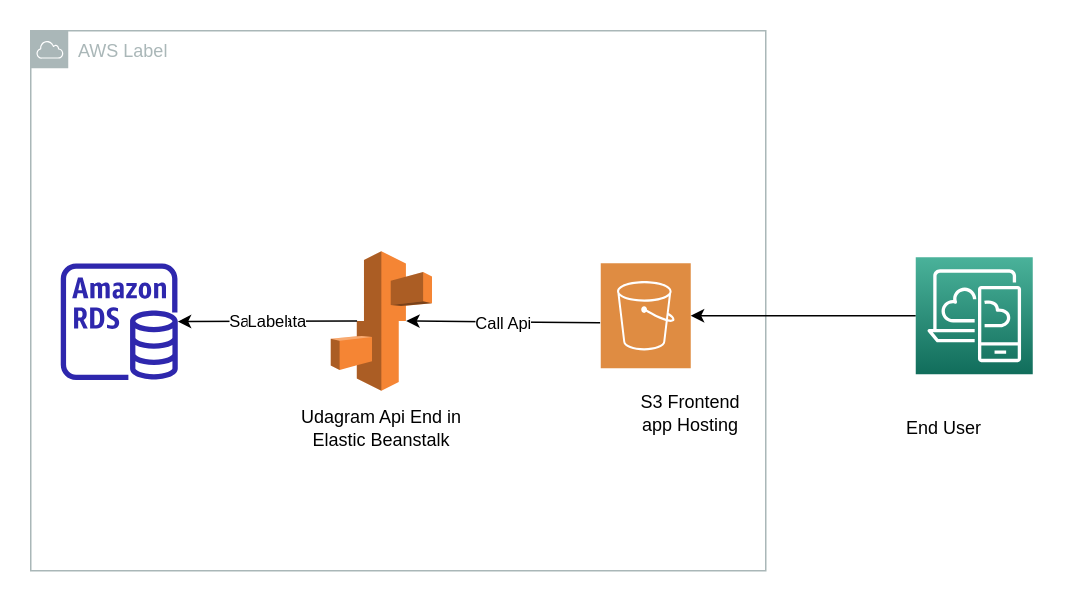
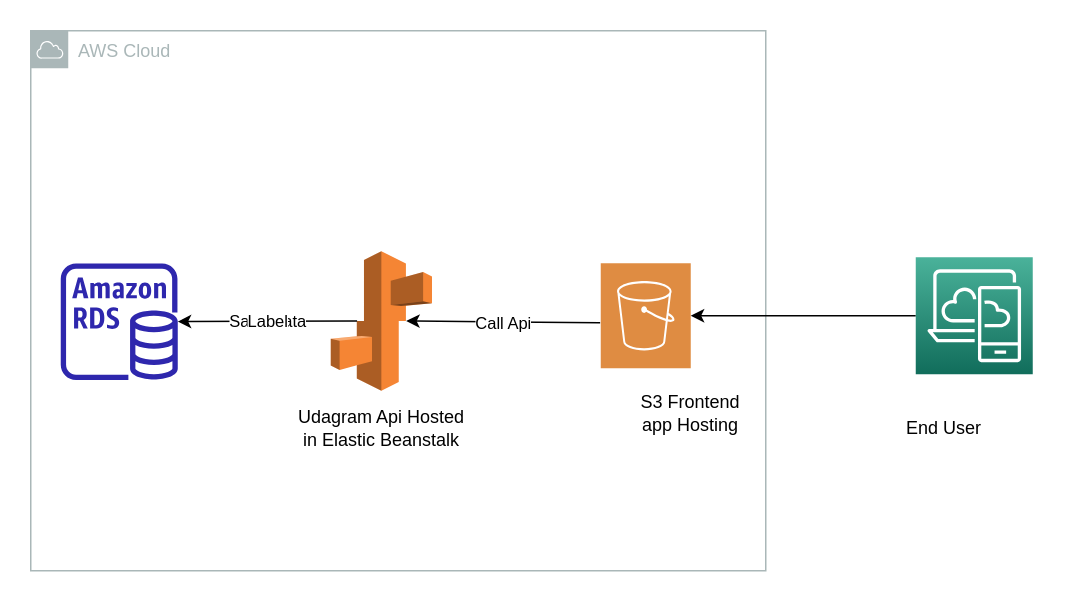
node "AWS Label": label "AWS Label" -> "AWS Cloud"
node "Udagram Api End in Elastic Beanstalk": label "Udagram Api End in Elastic Beanstalk" -> "Udagram Api Hosted in Elastic Beanstalk"
